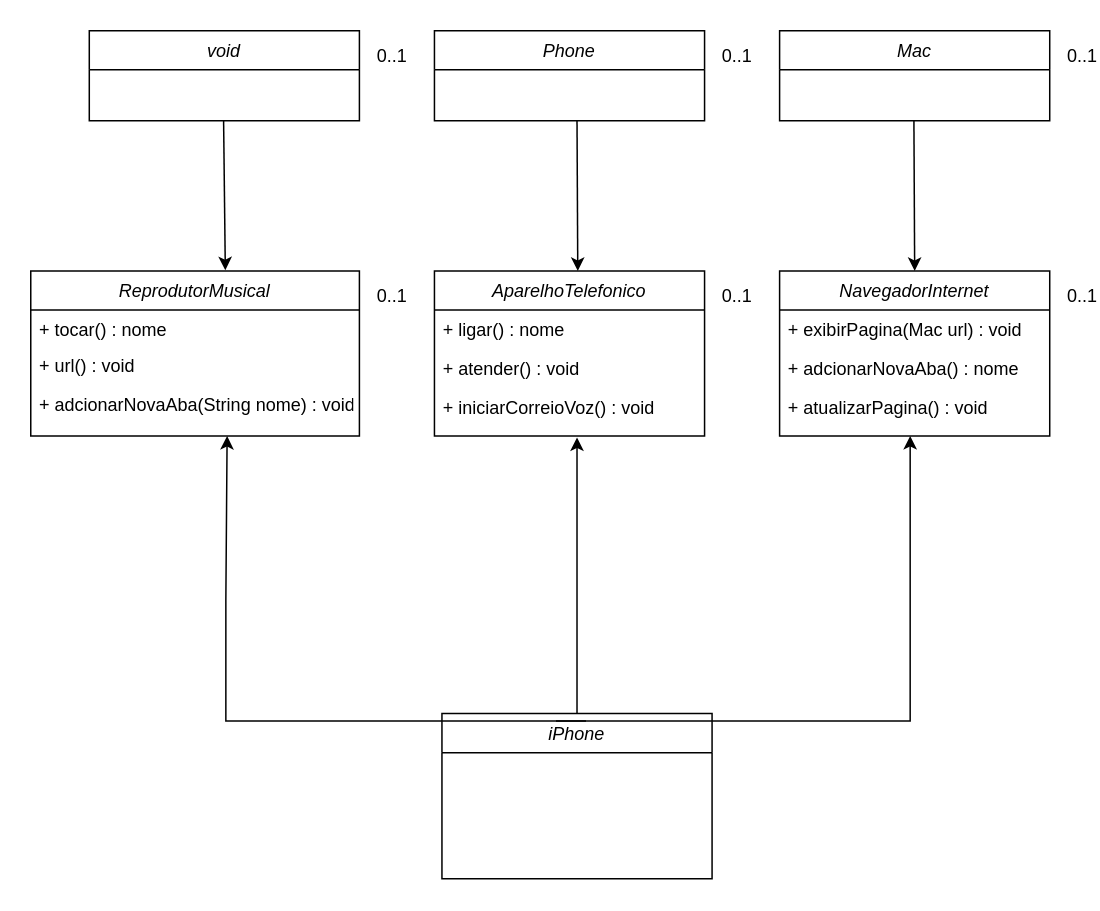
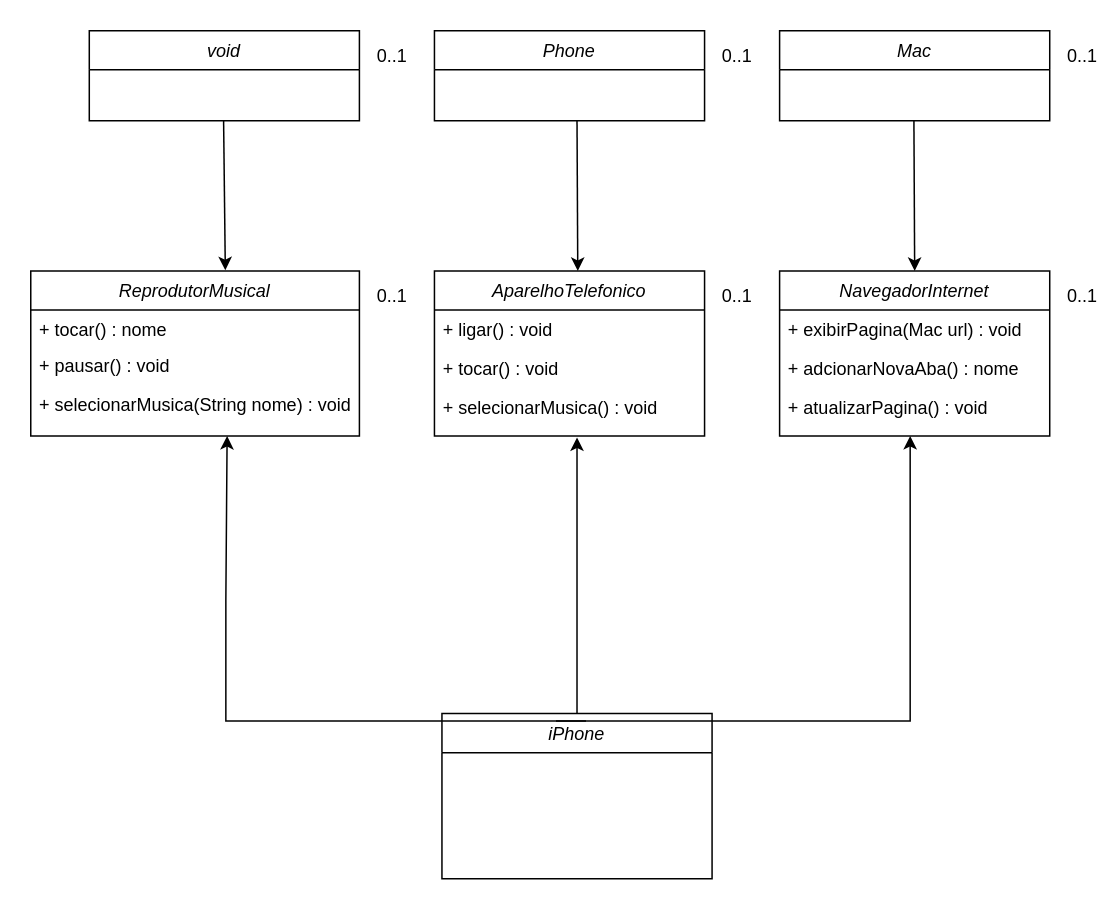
node "+ ligar() : nome": label "+ ligar() : nome" -> "+ ligar() : void"
node "+ url() : void": label "+ url() : void" -> "+ pausar() : void"
node "+ atender() : void": label "+ atender() : void" -> "+ tocar() : void"
node "+ adcionarNovaAba(String nome) : void": label "+ adcionarNovaAba(String nome) : void" -> "+ selecionarMusica(String nome) : void"
node "+ iniciarCorreioVoz() : void": label "+ iniciarCorreioVoz() : void" -> "+ selecionarMusica() : void"
